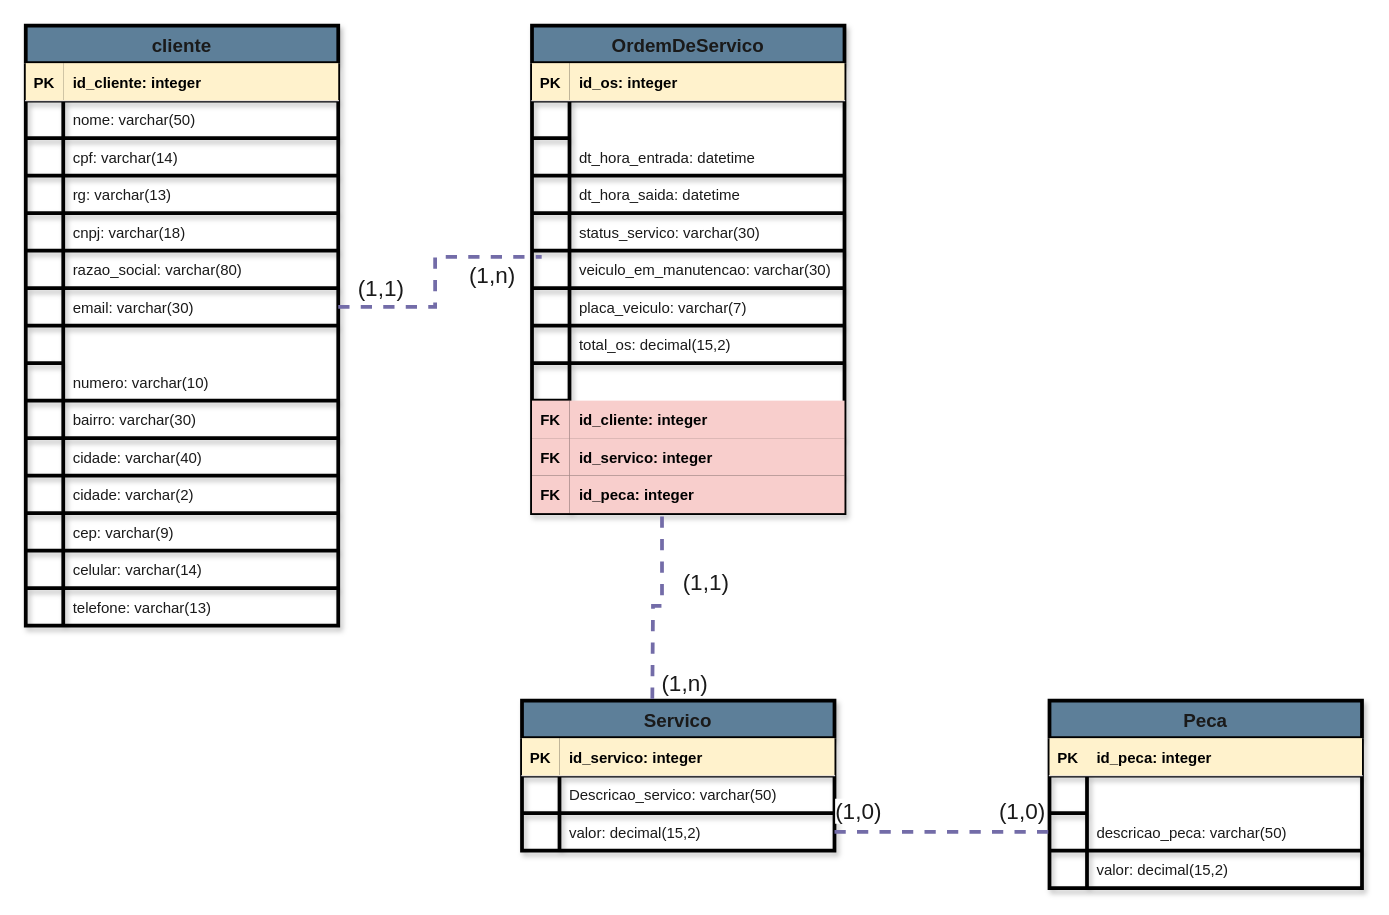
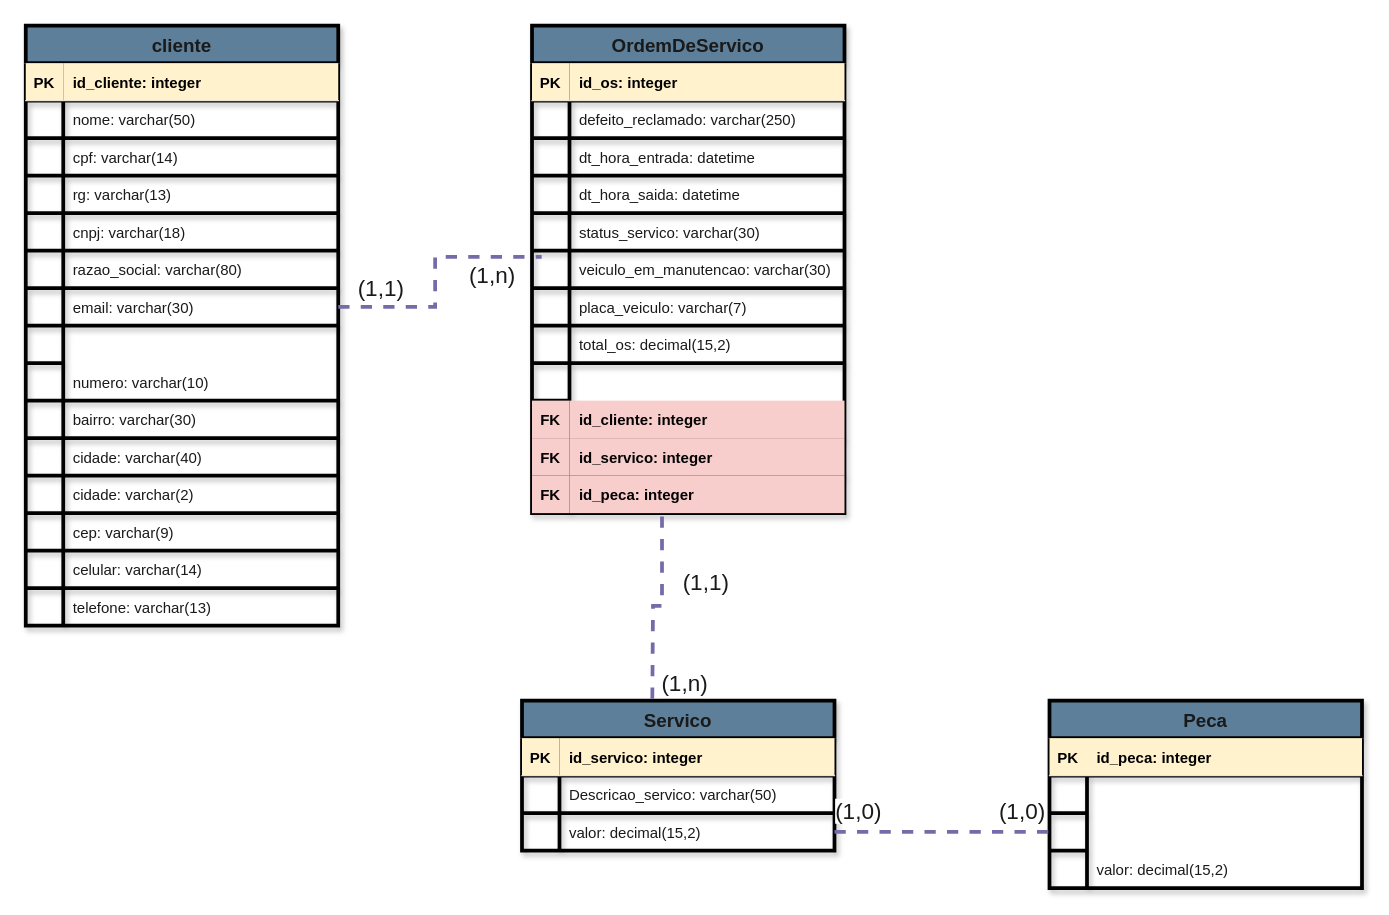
node "defeito_reclamado: varchar(250)": added
node "descricao_peca: varchar(50)": removed
